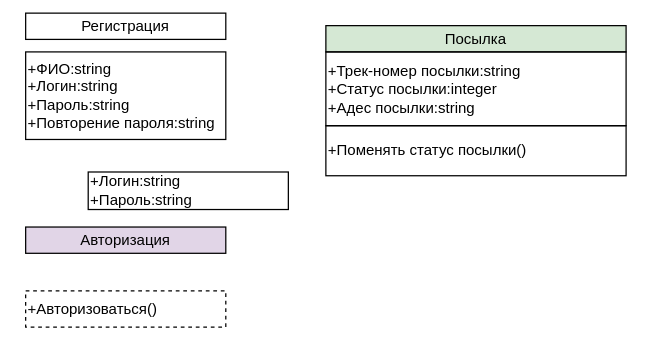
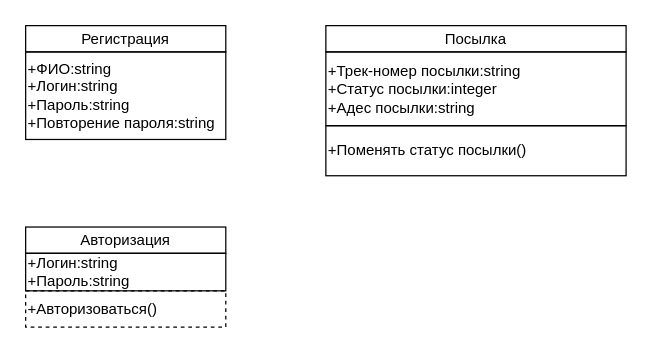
node "Регистрация": moved (126, 26) -> (126, 39)
node "Посылка": fillcolor #d5e8d4 -> #ffffff
node "+Логин:string +Пароль:string": moved (188, 191) -> (126, 272)
node "Авторизация": fillcolor #e1d5e7 -> #ffffff
